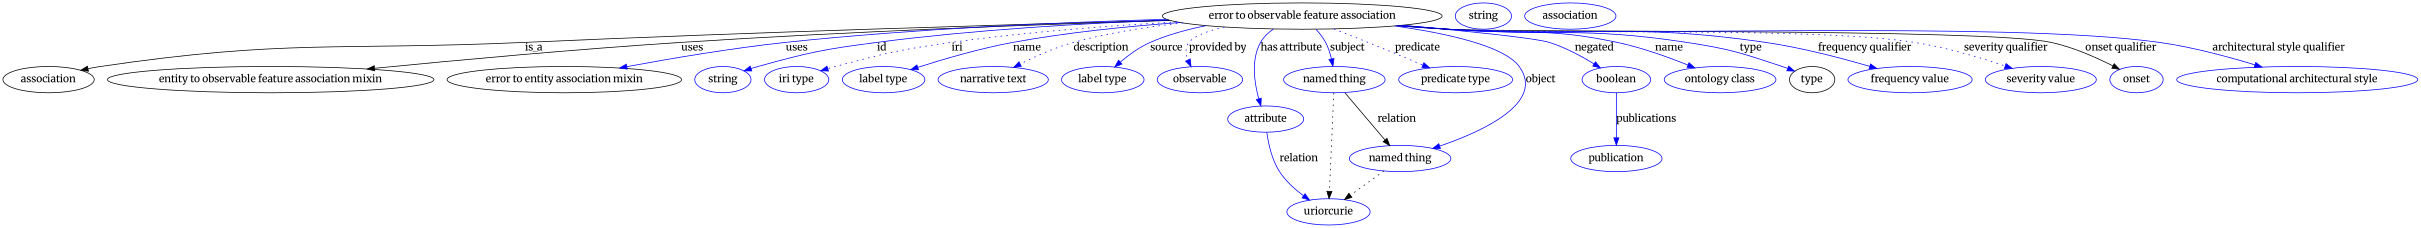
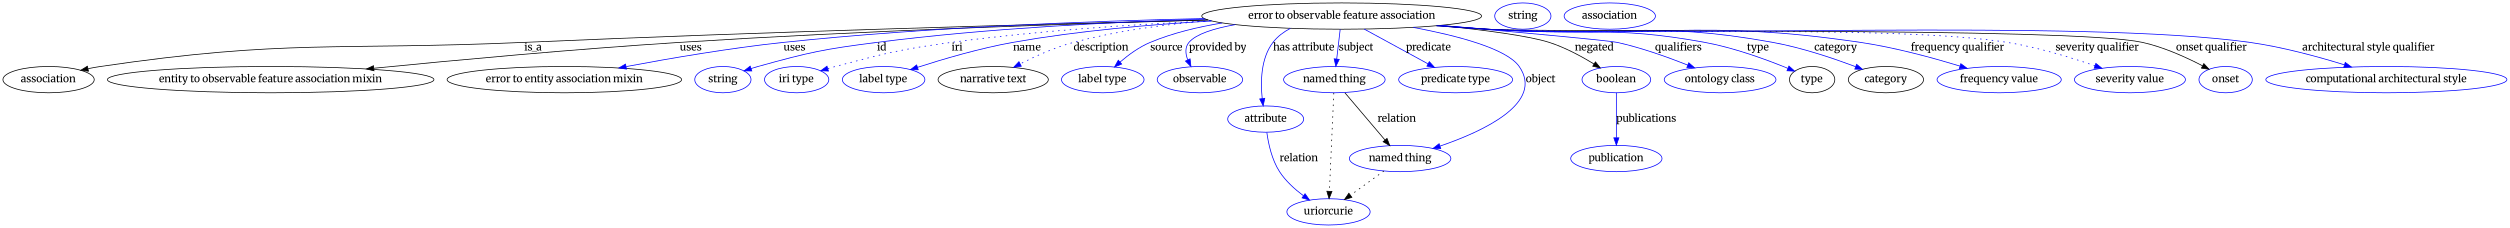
edge "error to observable feature association" -> "observable": style dotted -> solid
edge "error to observable feature association" -> "boolean": color blue -> black
edge "error to observable feature association" -> "predicate type": style dotted -> solid
edge "error to observable feature association" -> "ontology class": label "name" -> "qualifiers"
node "narrative text": color blue -> black
node "category": added
